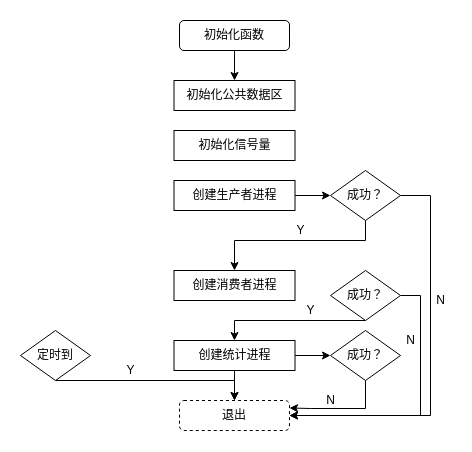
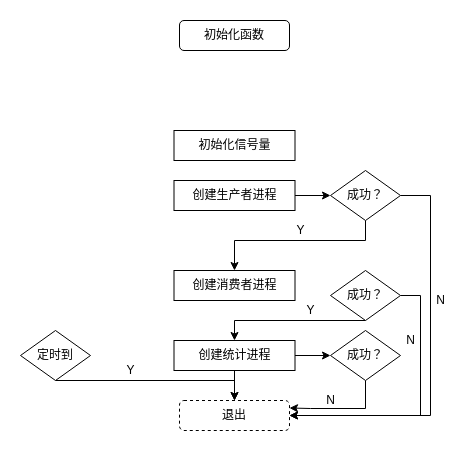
edge "初始化函数" -> "初始化公共数据区": removed
node "初始化公共数据区": removed
